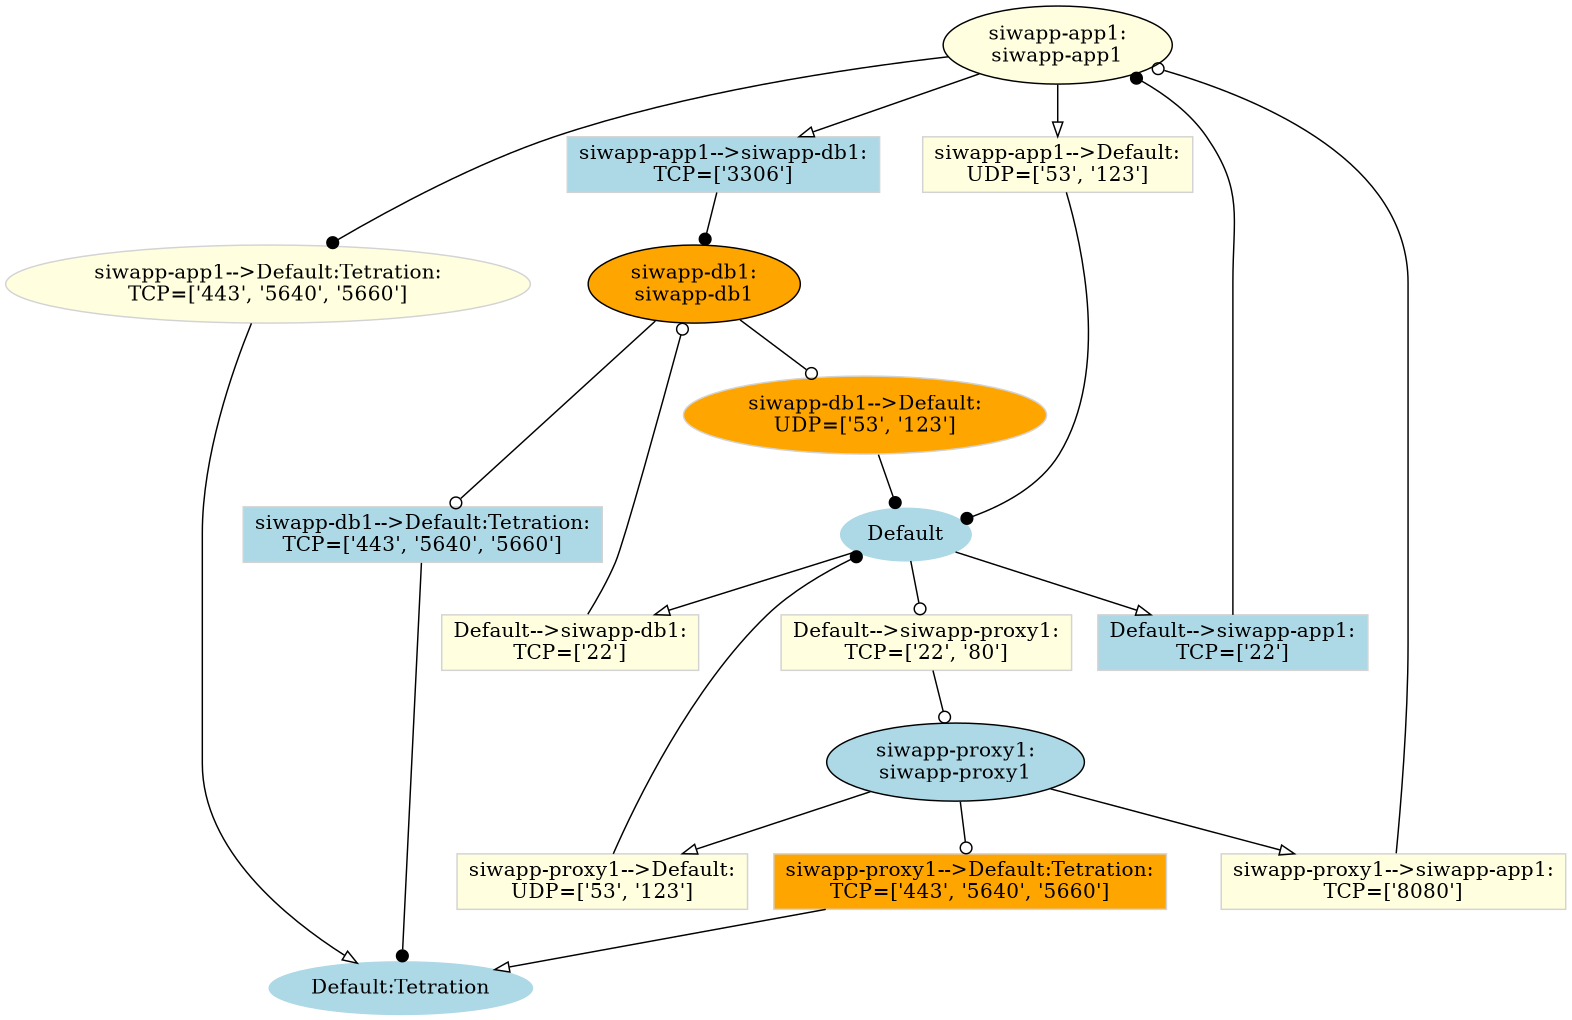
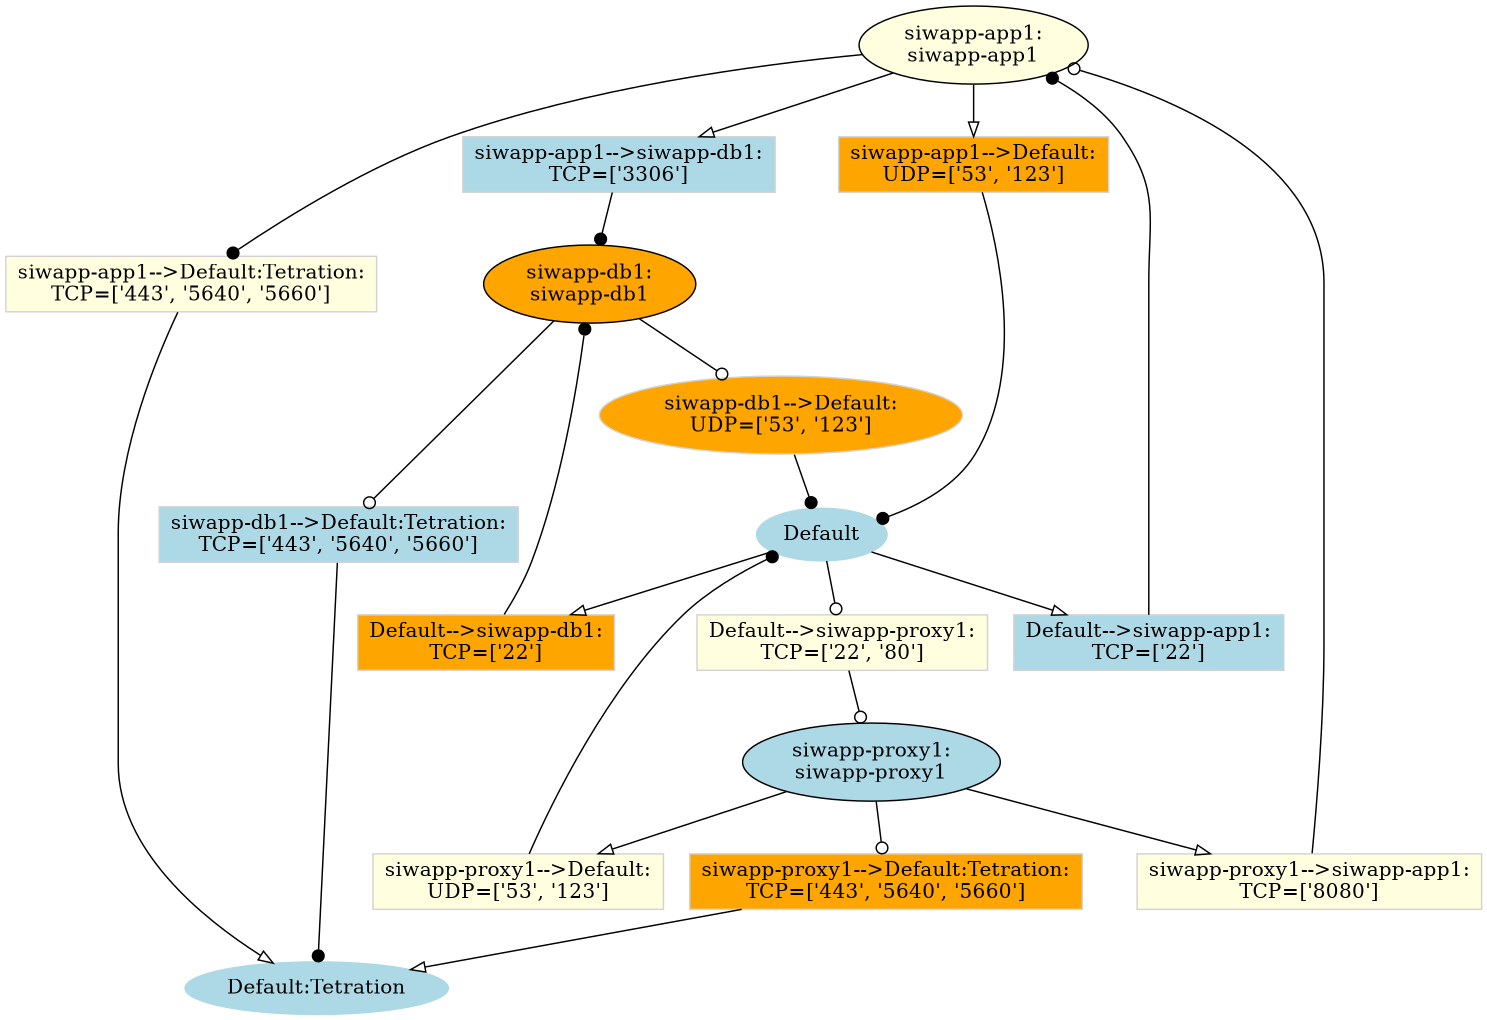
node "siwapp-app1-->Default: UDP=['53', '123']": fillcolor lightyellow -> orange
node "siwapp-app1-->Default:Tetration: TCP=['443', '5640', '5660']": shape ellipse -> box
edge "Default-->siwapp-db1: TCP=['22']" -> "siwapp-db1: siwapp-db1": arrowhead odot -> dot
node "Default-->siwapp-db1: TCP=['22']": fillcolor lightyellow -> orange
